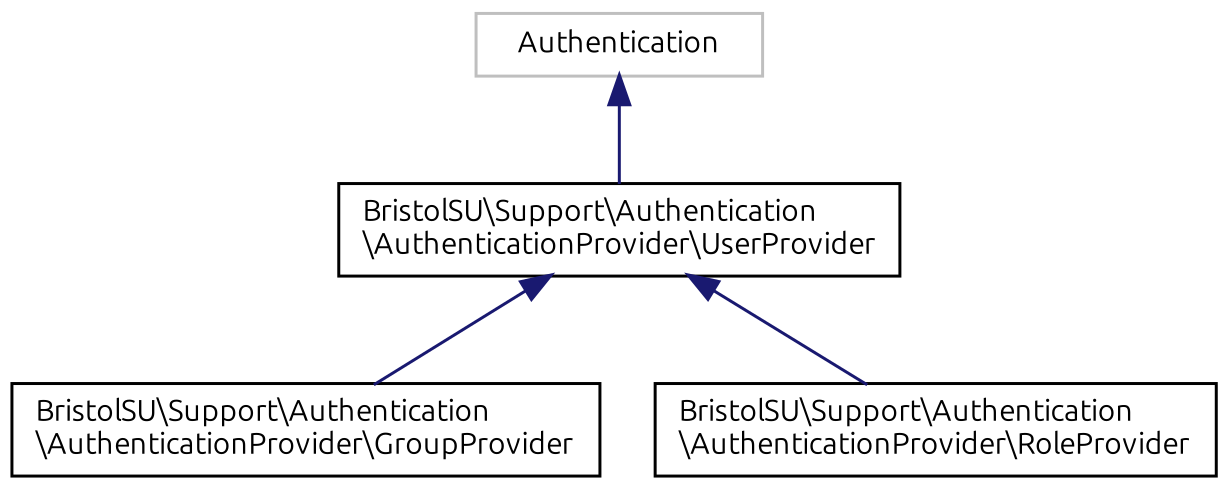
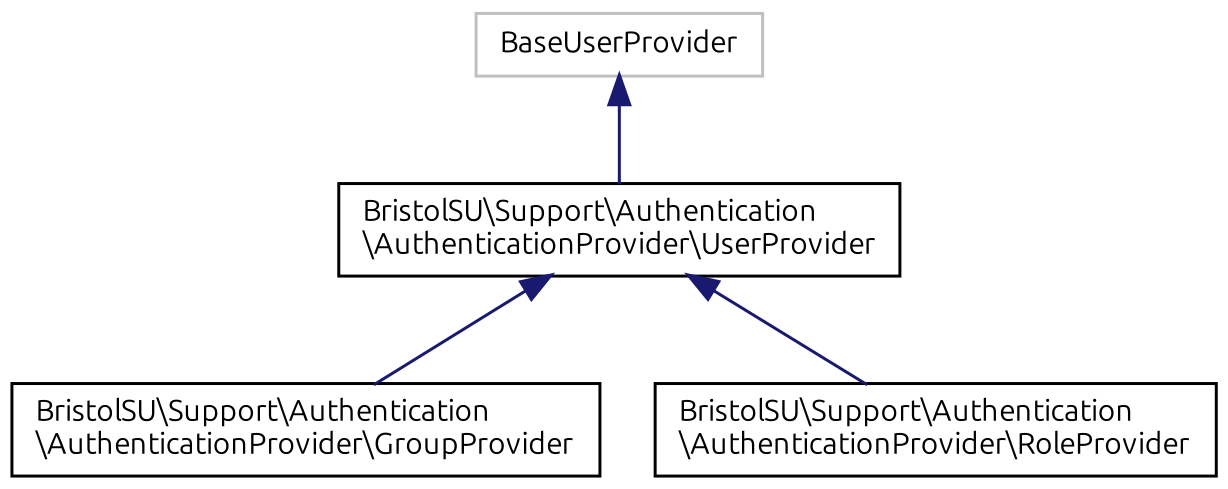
node "Authentication": label "Authentication" -> "BaseUserProvider"
